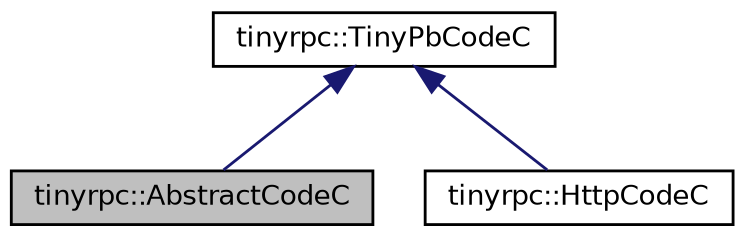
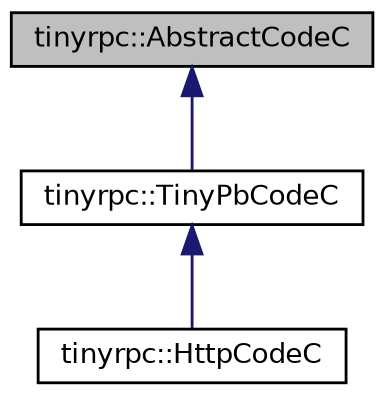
edge "tinyrpc::AbstractCodeC" -> "tinyrpc::TinyPbCodeC": reversed
